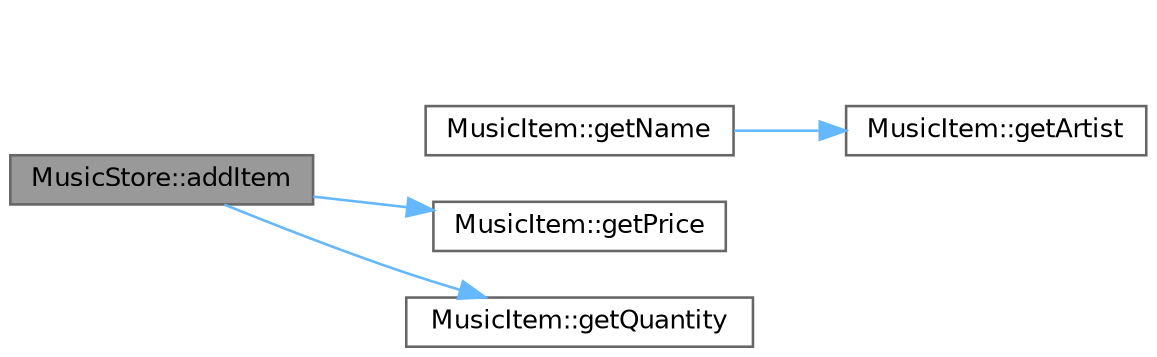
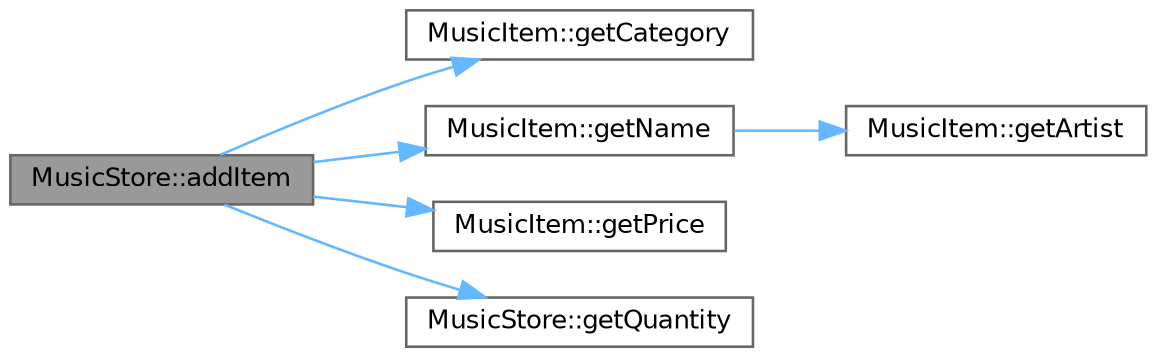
node "MusicItem::getCategory": added
edge "MusicStore::addItem" -> "MusicItem::getName": added
node "MusicItem::getQuantity": label "MusicItem::getQuantity" -> "MusicStore::getQuantity"
